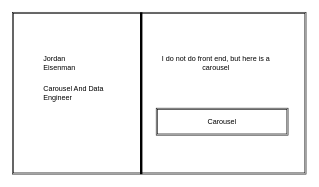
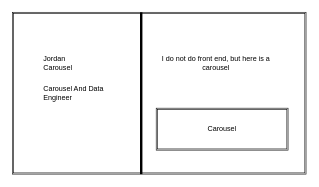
node "Jordan Eisenman": label "Jordan Eisenman" -> "Jordan Carousel"
node "Carousel": size 132x27 -> 132x42
